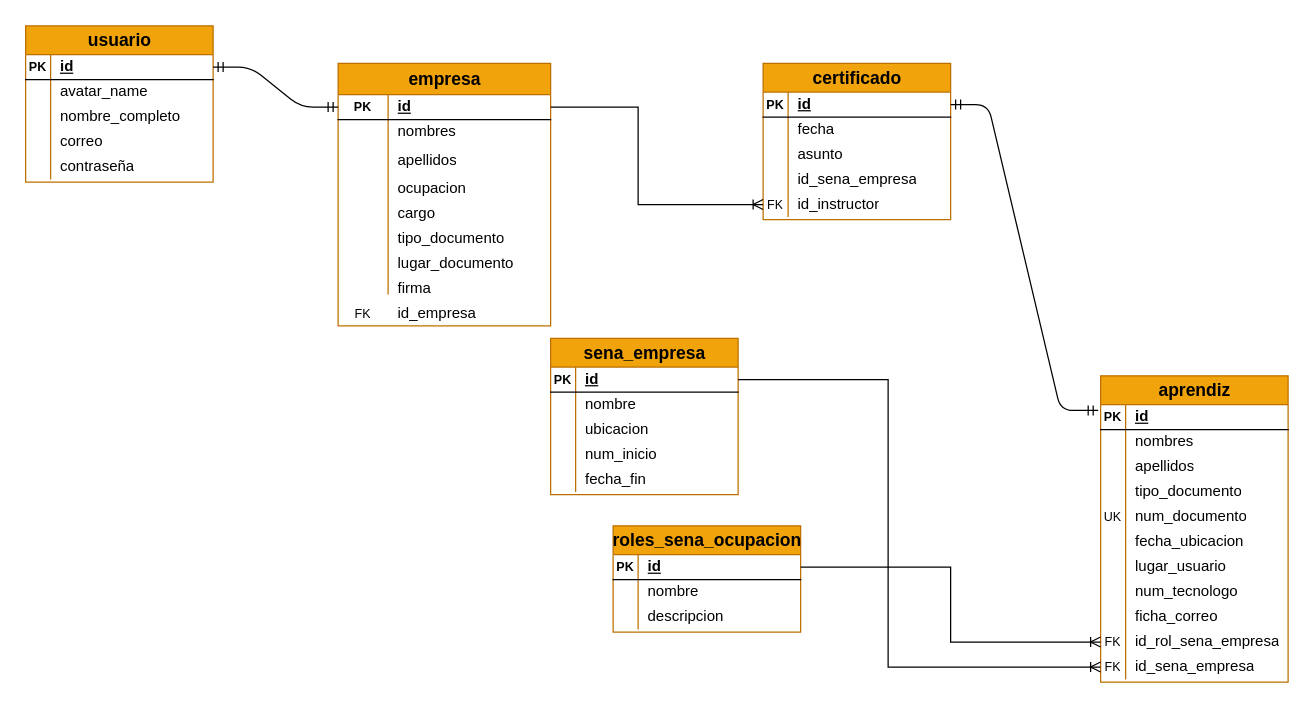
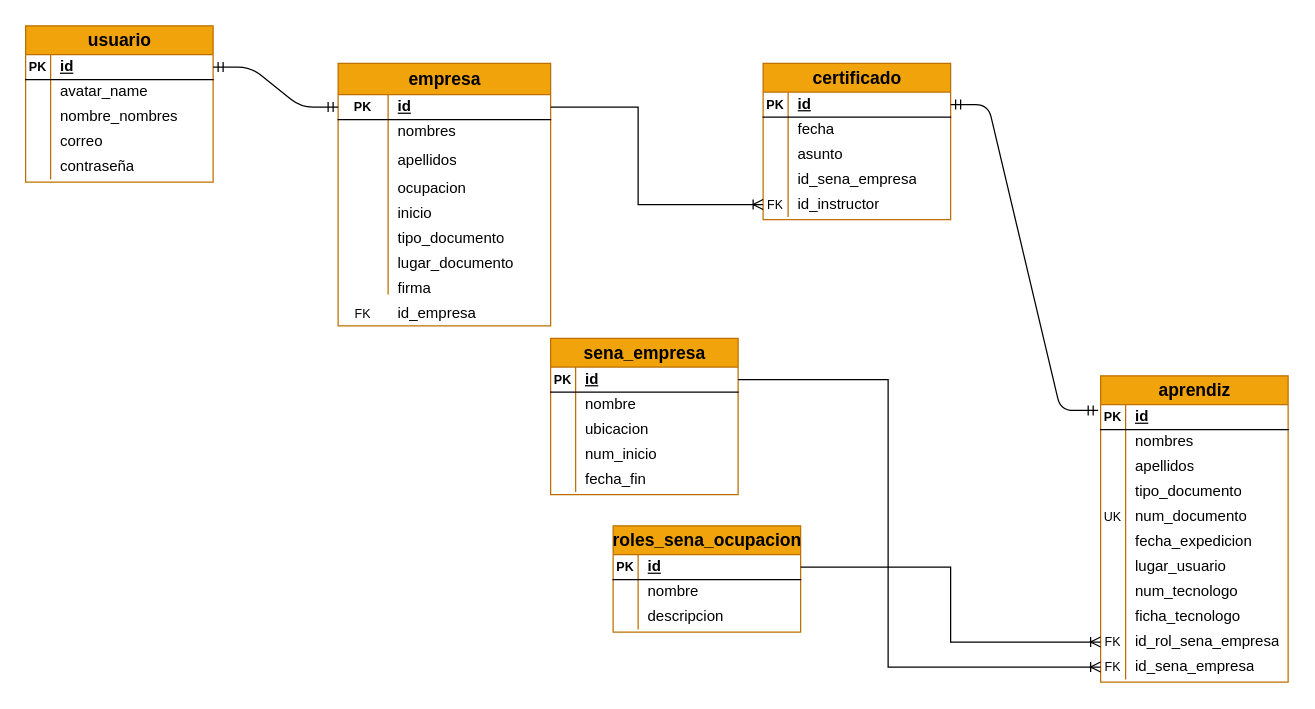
node "nombre_completo": label "nombre_completo" -> "nombre_nombres"
node "cargo": label "cargo" -> "inicio"
node "fecha_ubicacion": label "fecha_ubicacion" -> "fecha_expedicion"
node "ficha_correo": label "ficha_correo" -> "ficha_tecnologo"
